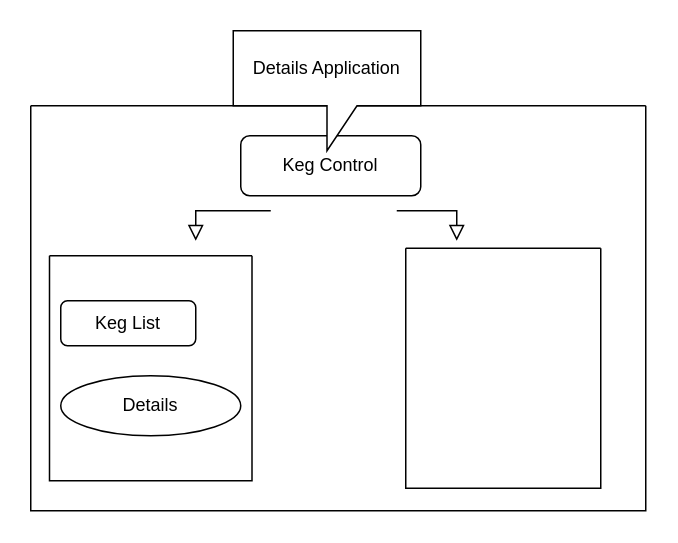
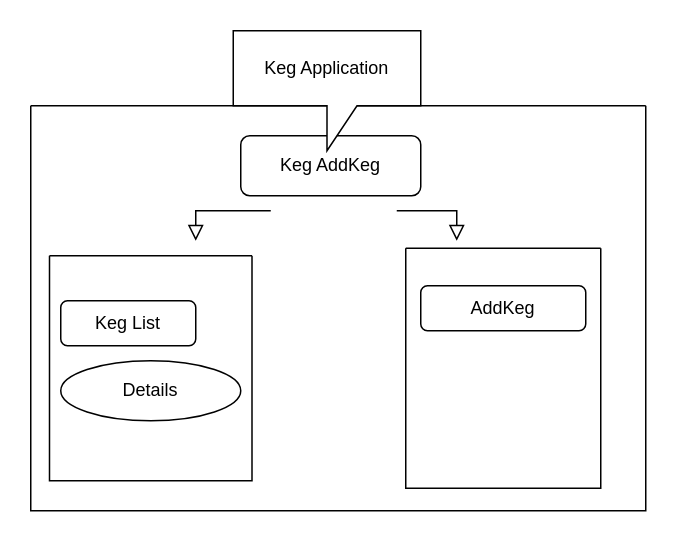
node "Details Application": label "Details Application" -> "Keg Application"
node "Keg Control": label "Keg Control" -> "Keg AddKeg"
node "AddKeg": added
node "Details": moved (151, 406) -> (151, 391)
